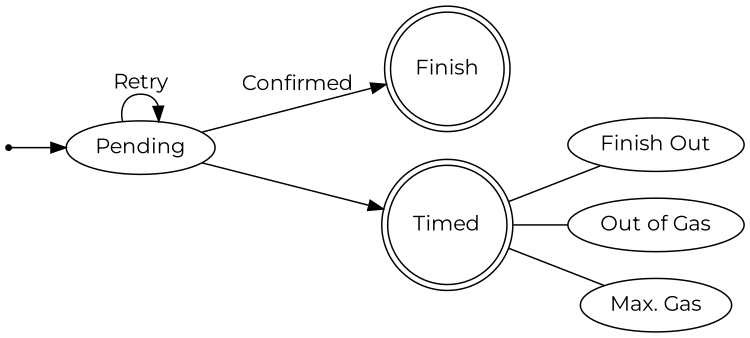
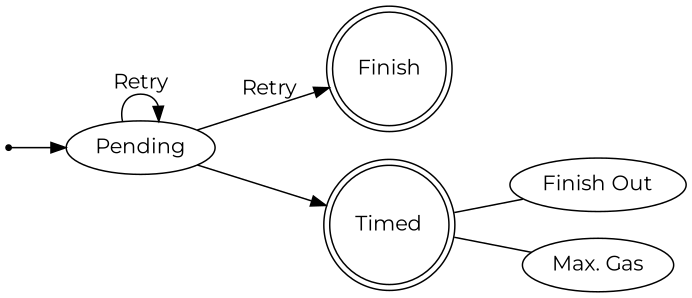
edge "Pending" -> "Finish": label "Confirmed" -> "Retry"
node "Out of Gas": removed
